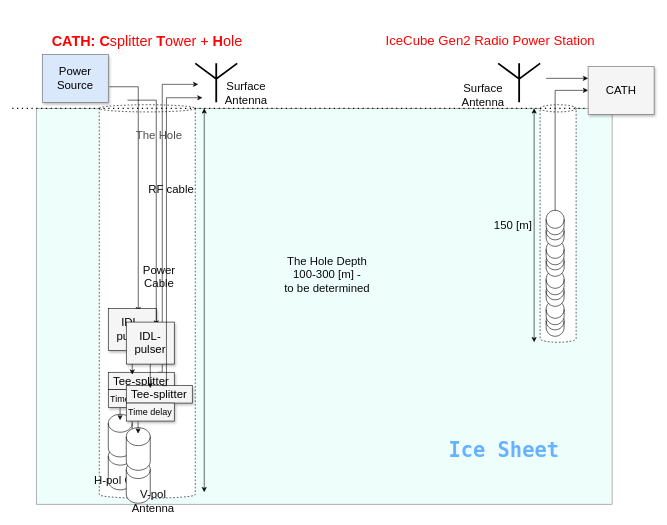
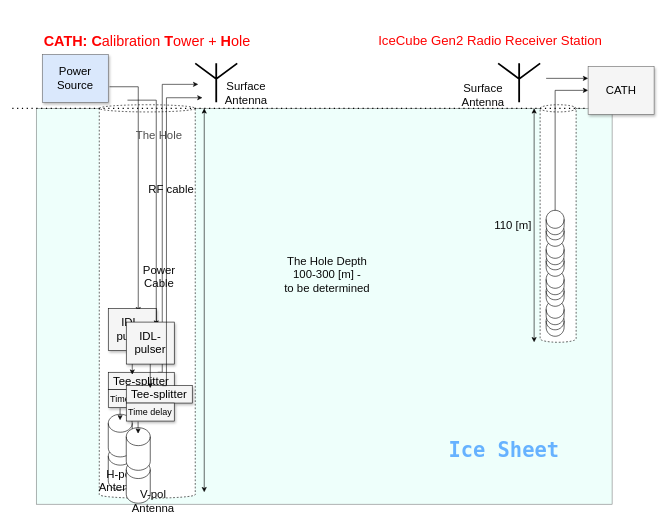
node "CATH: Csplitter Tower + Hole": label "CATH: Csplitter Tower + Hole" -> "CATH: Calibration Tower + Hole"
node "IceCube Gen2 Radio Power Station": label "IceCube Gen2 Radio Power Station" -> "IceCube Gen2 Radio Receiver Station"
node "150 [m]": label "150 [m]" -> "110 [m]"
node "H-pol Gen": label "H-pol Gen" -> "H-pol Antenna"
